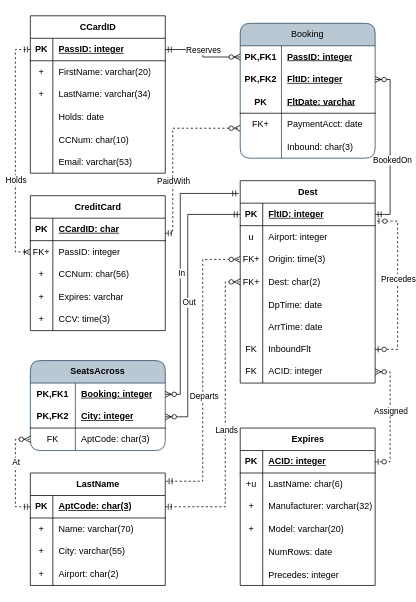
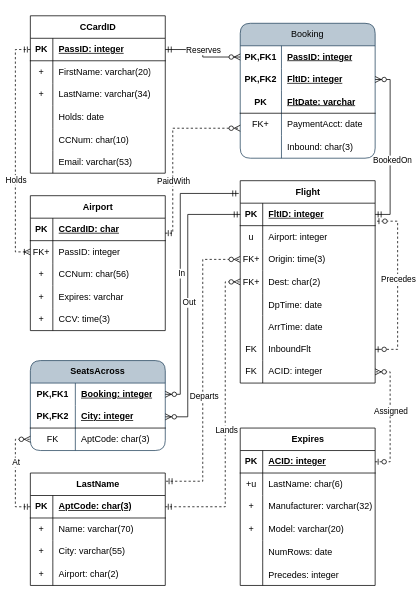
node "Dest": label "Dest" -> "Flight"
node "CreditCard": label "CreditCard" -> "Airport"
